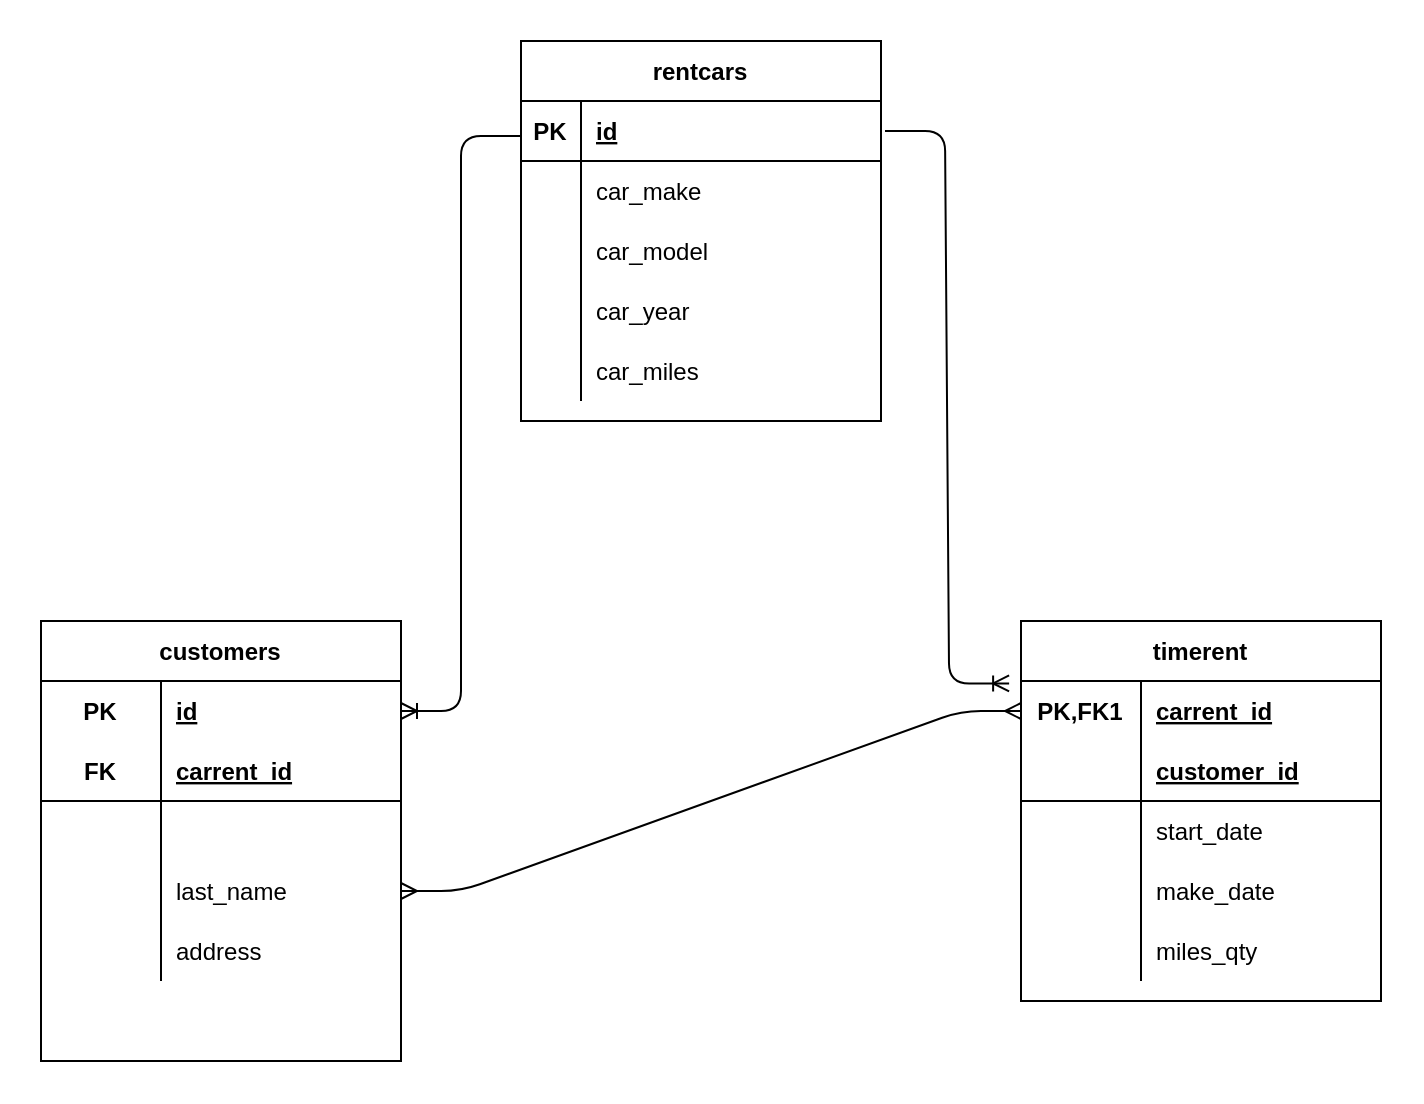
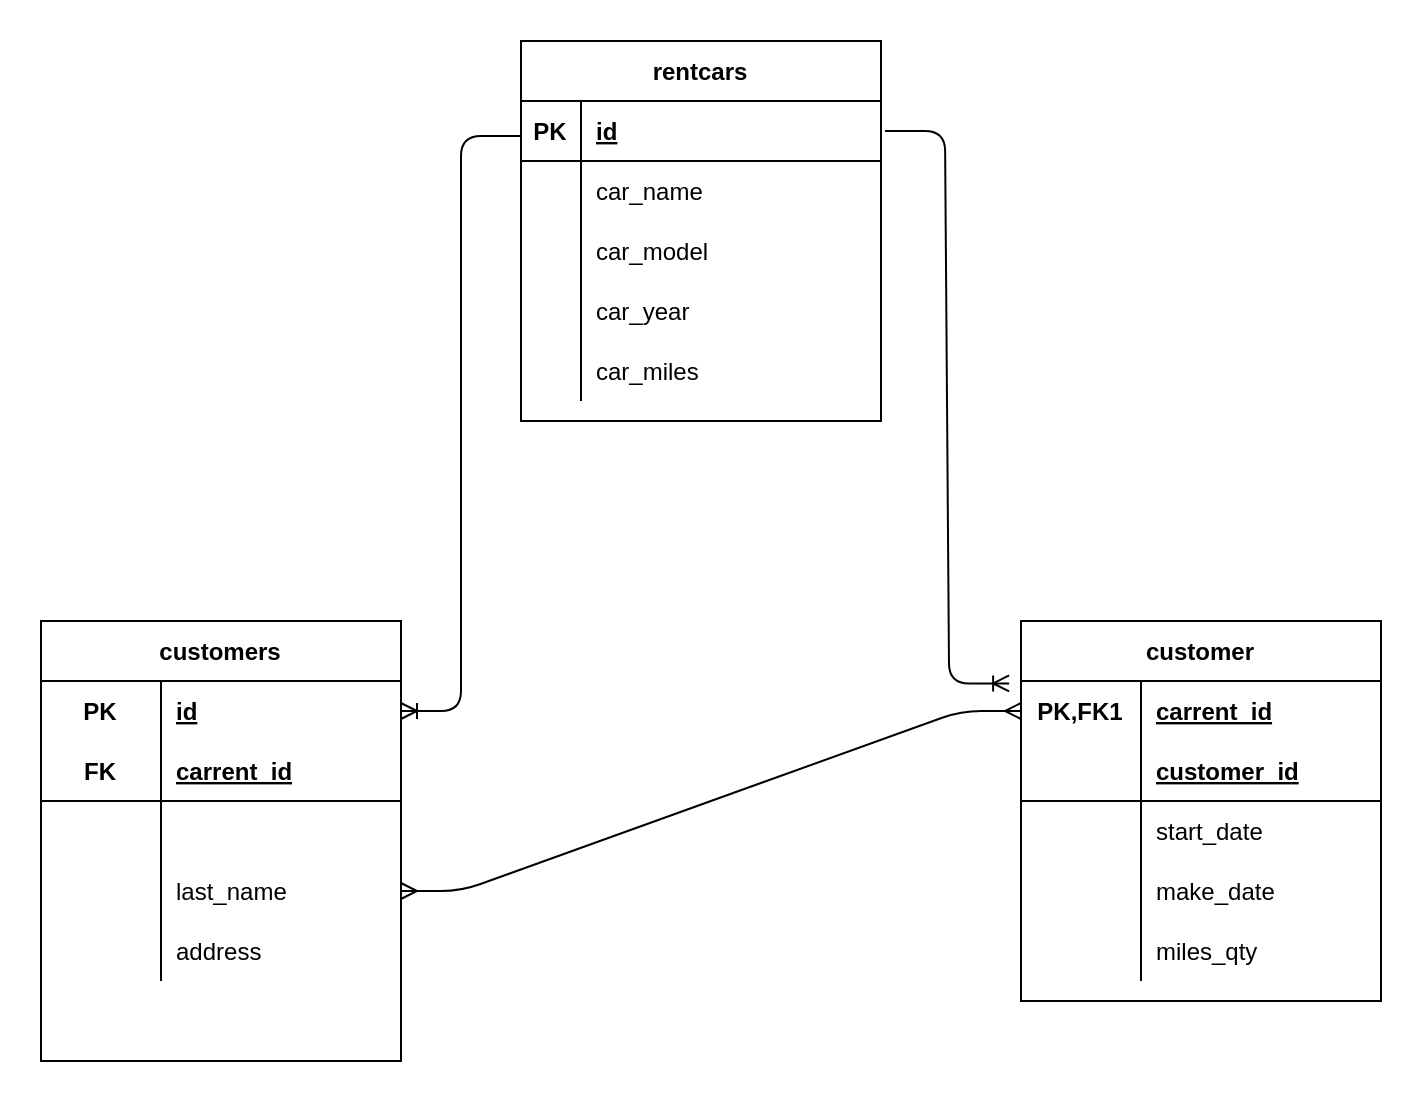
node "car_make": label "car_make" -> "car_name"
node "timerent": label "timerent" -> "customer"
